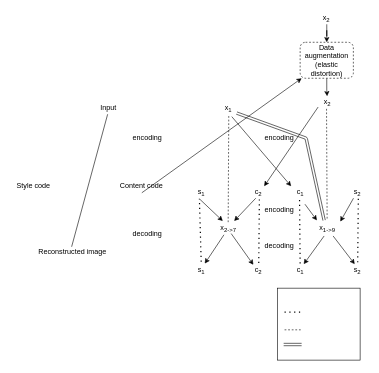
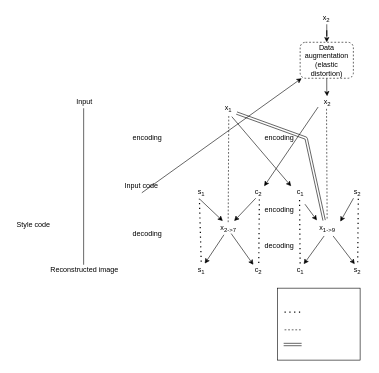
node "Input": moved (108, 108) -> (84, 102)
node "Style code": moved (33, 186) -> (33, 225)
node "Content code": label "Content code" -> "Input code"
node "Reconstructed image": moved (72, 252) -> (84, 270)
